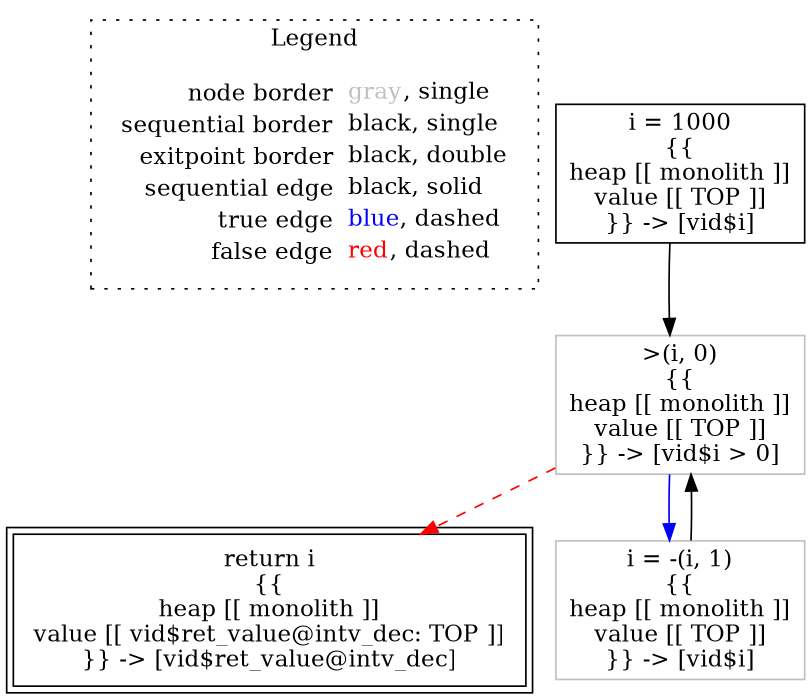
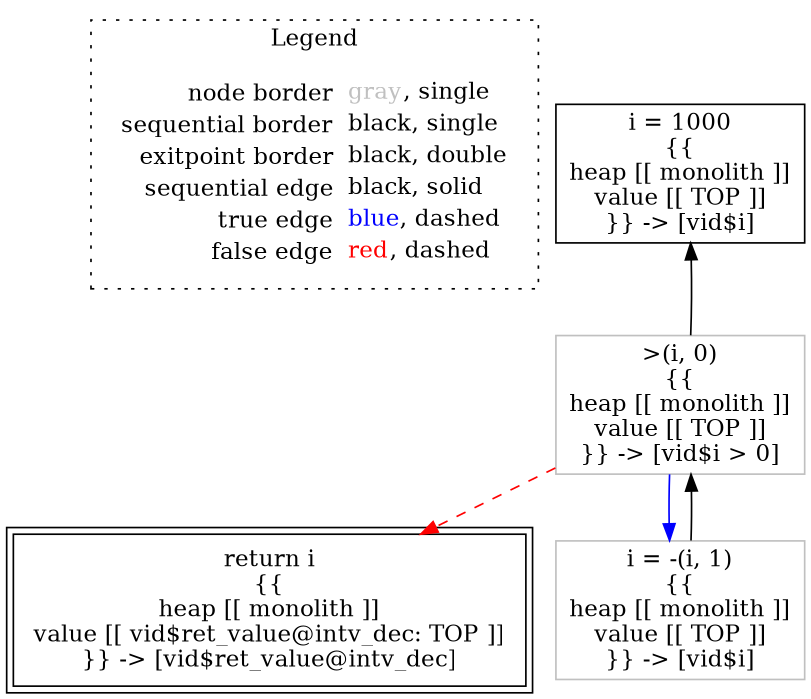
edge "i = 1000" -> ">(i, 0)": reversed
